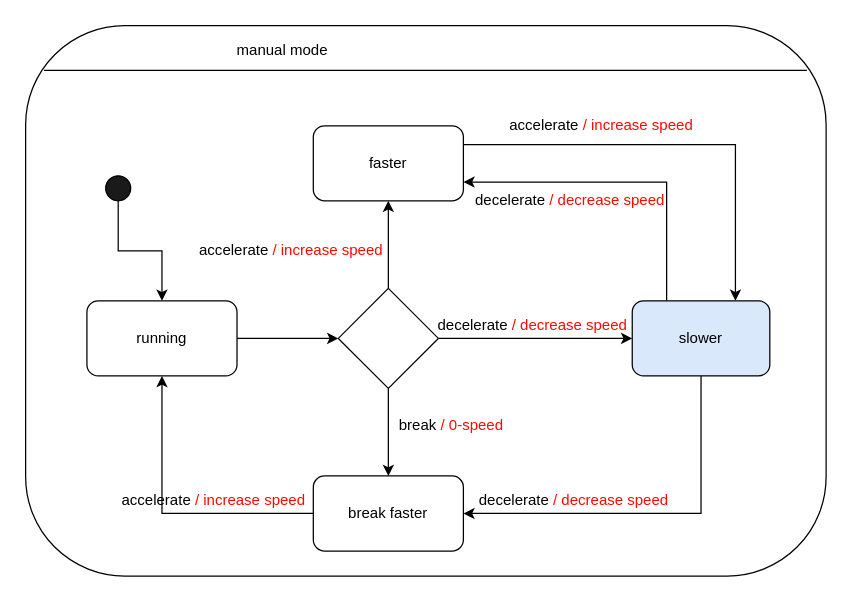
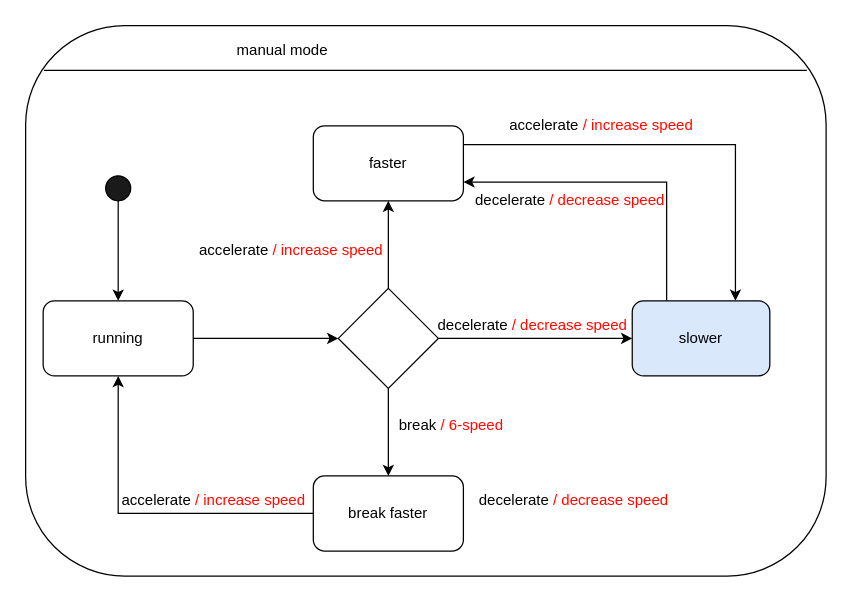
node "running": moved (162, 338) -> (118, 338)
node "break / 0-speed": label "break / 0-speed" -> "break / 6-speed"
edge "slower" -> "break faster": removed
